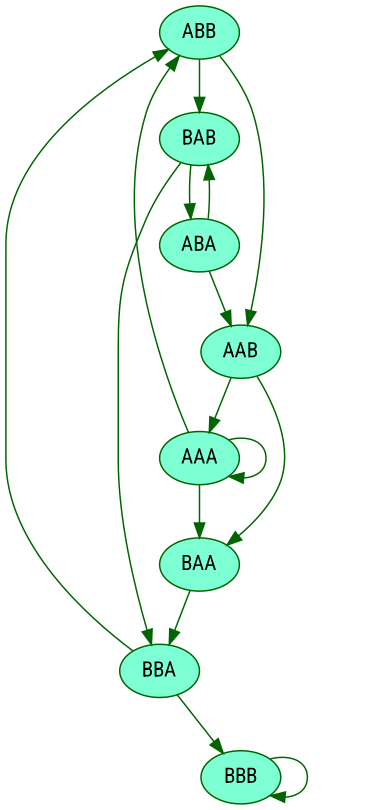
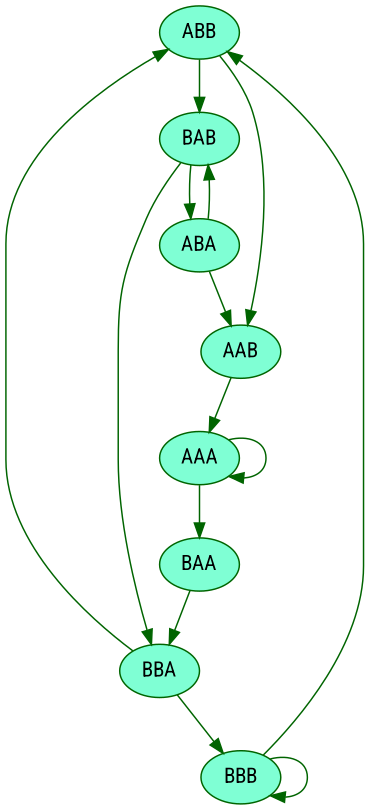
edge "AAA" -> "ABB": now "BBB" -> "ABB"
edge "AAB" -> "BAA": removed
